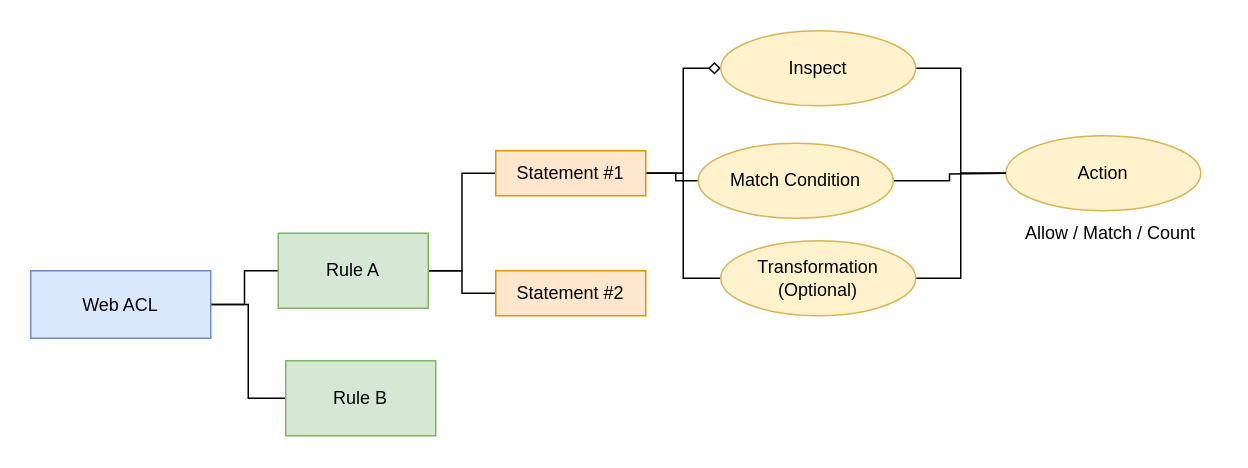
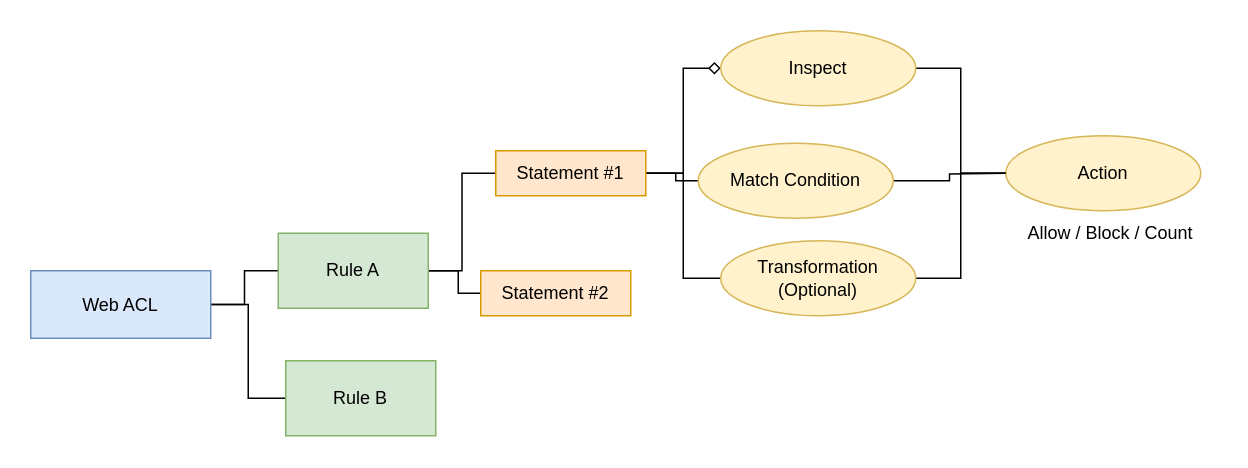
node "Allow / Match / Count": label "Allow / Match / Count" -> "Allow / Block / Count"
node "Statement #2": moved (571, 293) -> (556, 293)
